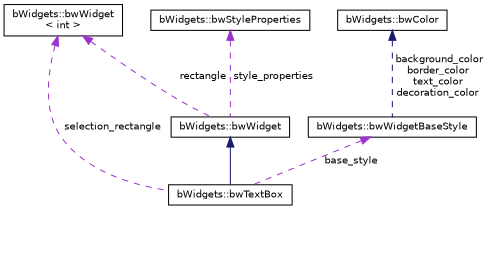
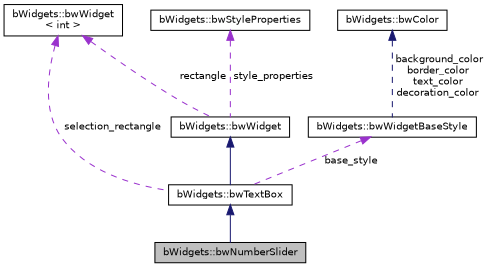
node "bWidgets::bwNumberSlider": added
